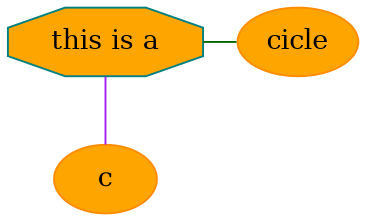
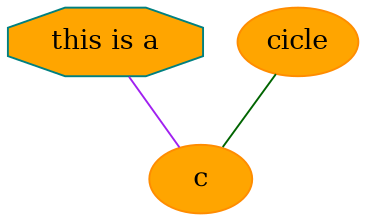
edge "this is a" -- "cicle": now "c" -- "cicle"
